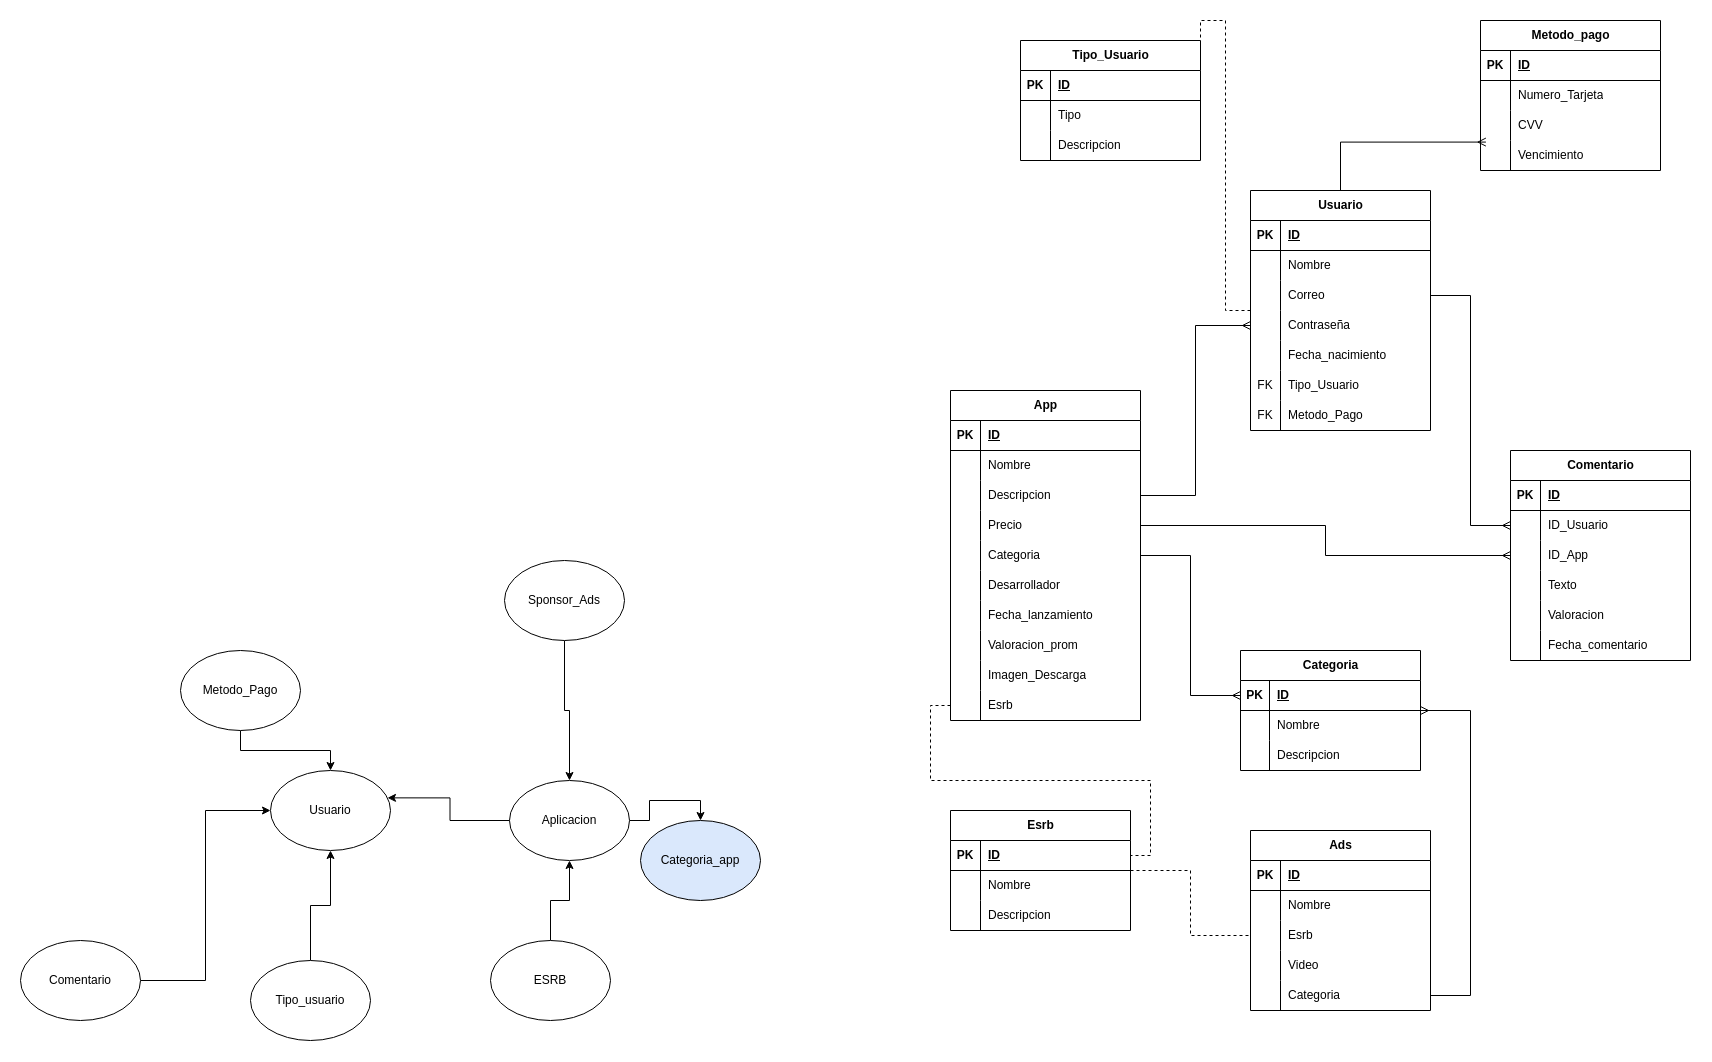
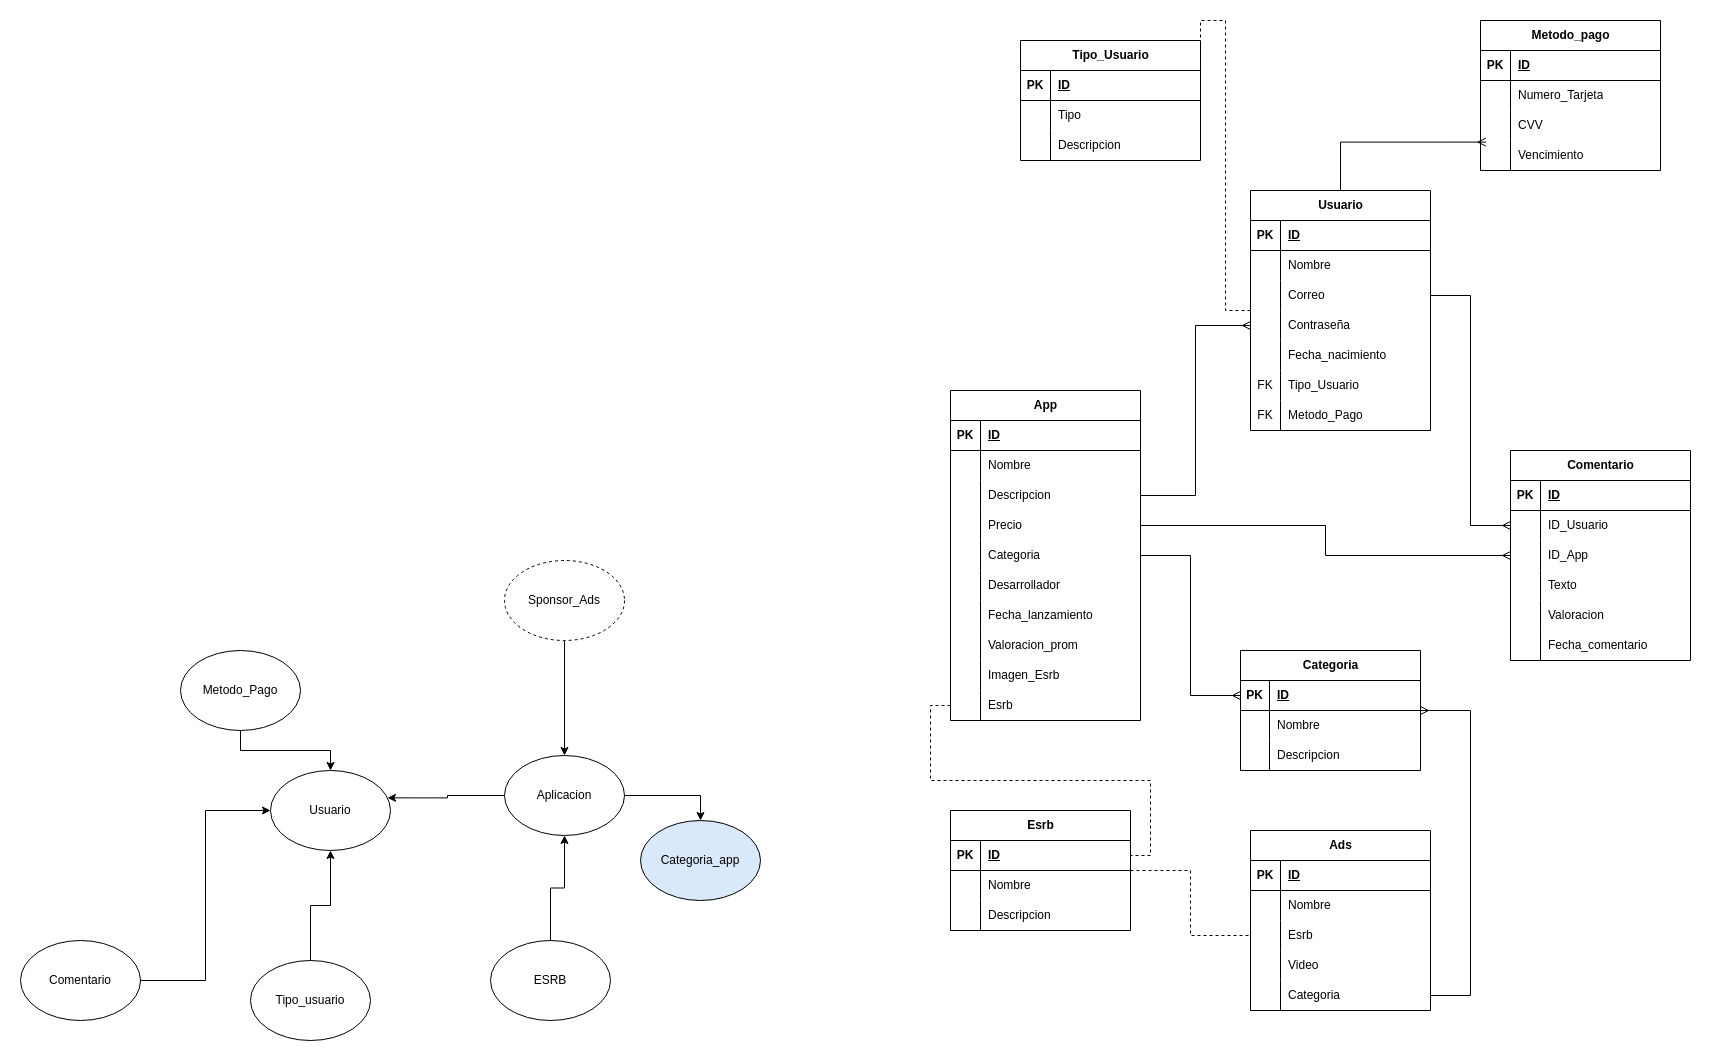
node "Sponsor_Ads": style solid -> dashed
node "Imagen_Descarga": label "Imagen_Descarga" -> "Imagen_Esrb"
node "Aplicacion": moved (570, 821) -> (565, 796)
